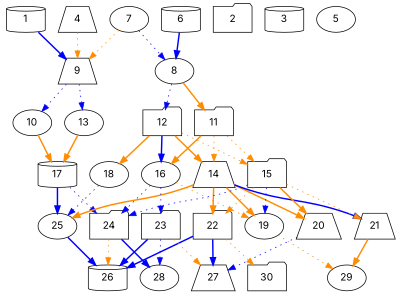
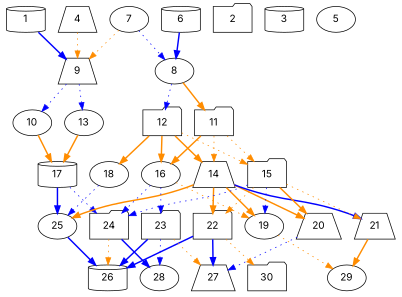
edge "12" -> "16": color blue -> darkorange
